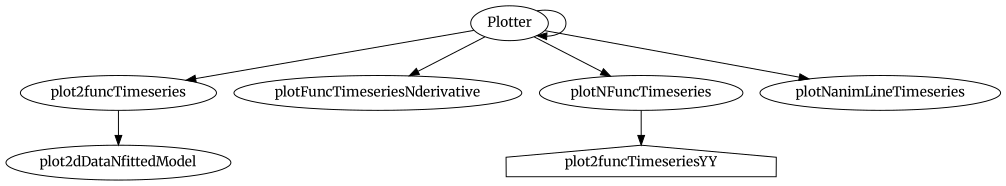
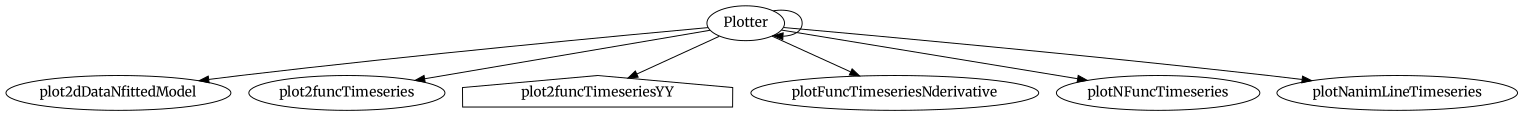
edge "plot2funcTimeseries" -> "plot2dDataNfittedModel": now "Plotter" -> "plot2dDataNfittedModel"
edge "plotNFuncTimeseries" -> "plot2funcTimeseriesYY": now "Plotter" -> "plot2funcTimeseriesYY"
